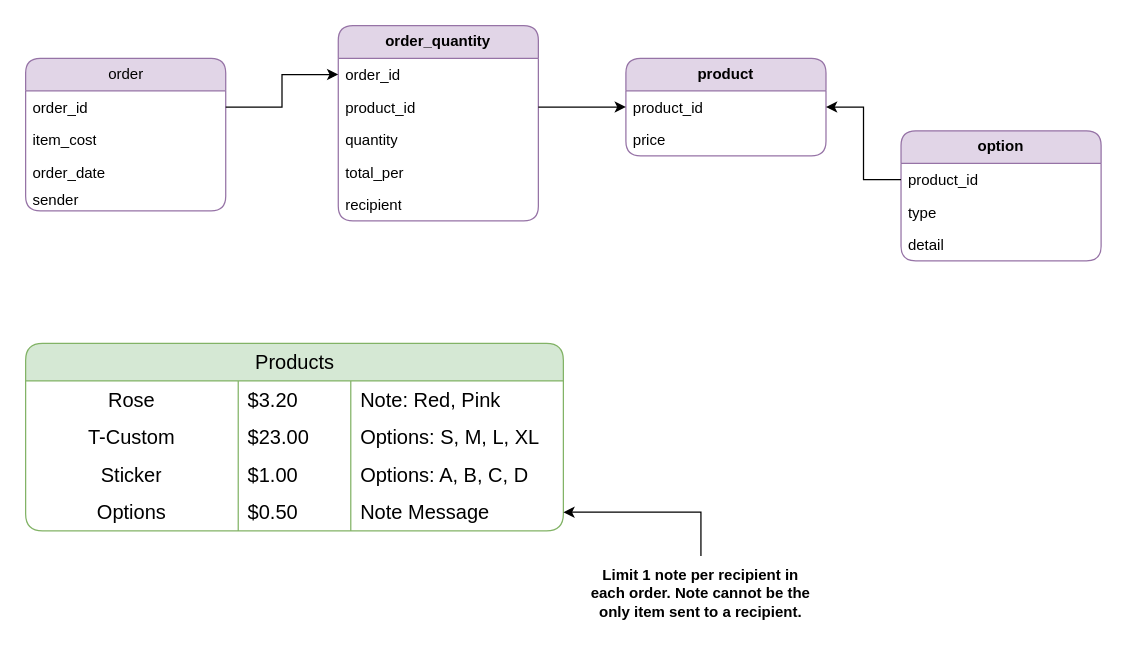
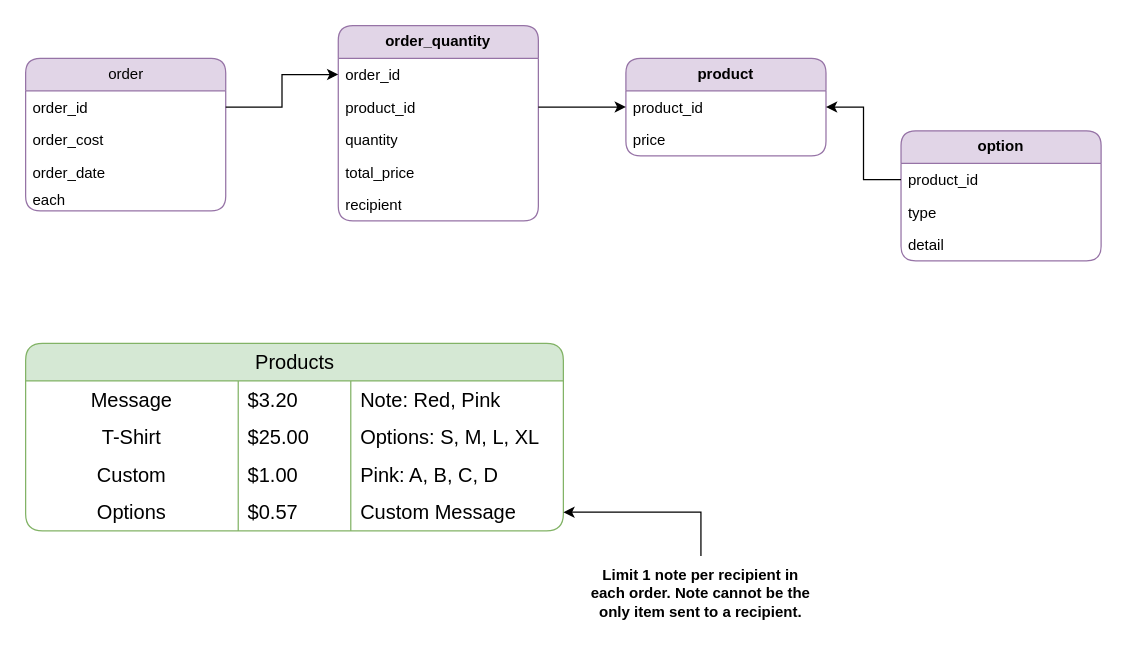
node "item_cost": label "item_cost" -> "order_cost"
node "total_per": label "total_per" -> "total_price"
node "sender": label "sender" -> "each"
node "Rose": label "Rose" -> "Message"
node "T-Custom": label "T-Custom" -> "T-Shirt"
node "$23.00": label "$23.00" -> "$25.00"
node "Sticker": label "Sticker" -> "Custom"
node "Options: A, B, C, D": label "Options: A, B, C, D" -> "Pink: A, B, C, D"
node "$0.50": label "$0.50" -> "$0.57"
node "Note Message": label "Note Message" -> "Custom Message"
